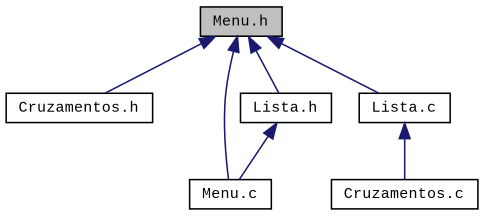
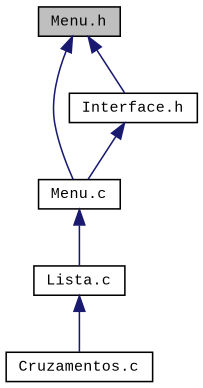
edge "Lista.c" -> "Menu.h": now "Lista.c" -> "Menu.c"
node "Cruzamentos.h": removed
node "Lista.h": label "Lista.h" -> "Interface.h"
